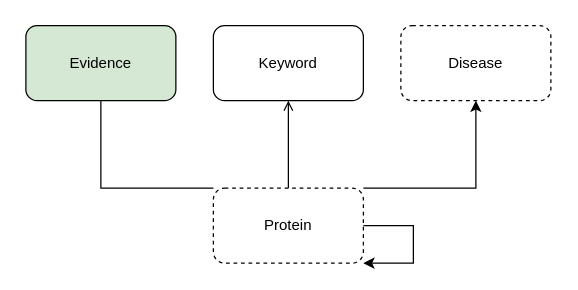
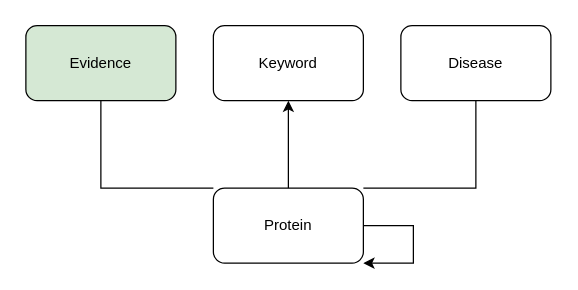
node "Disease": style dashed -> solid
edge "Protein" -> "Keyword": arrowhead open -> classic
edge "Protein" -> "Disease": arrowhead classic -> none
node "Protein": style dashed -> solid
